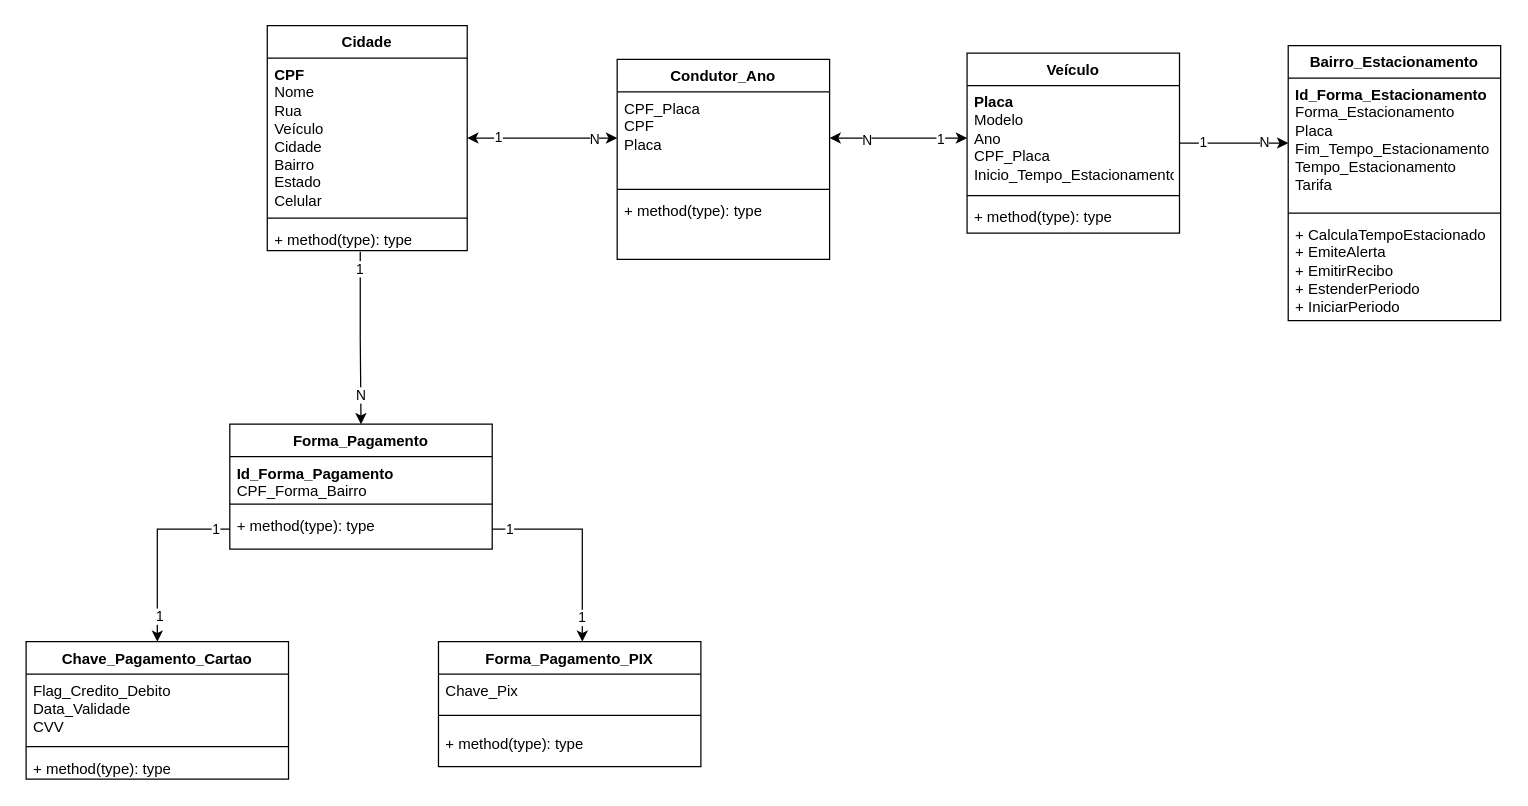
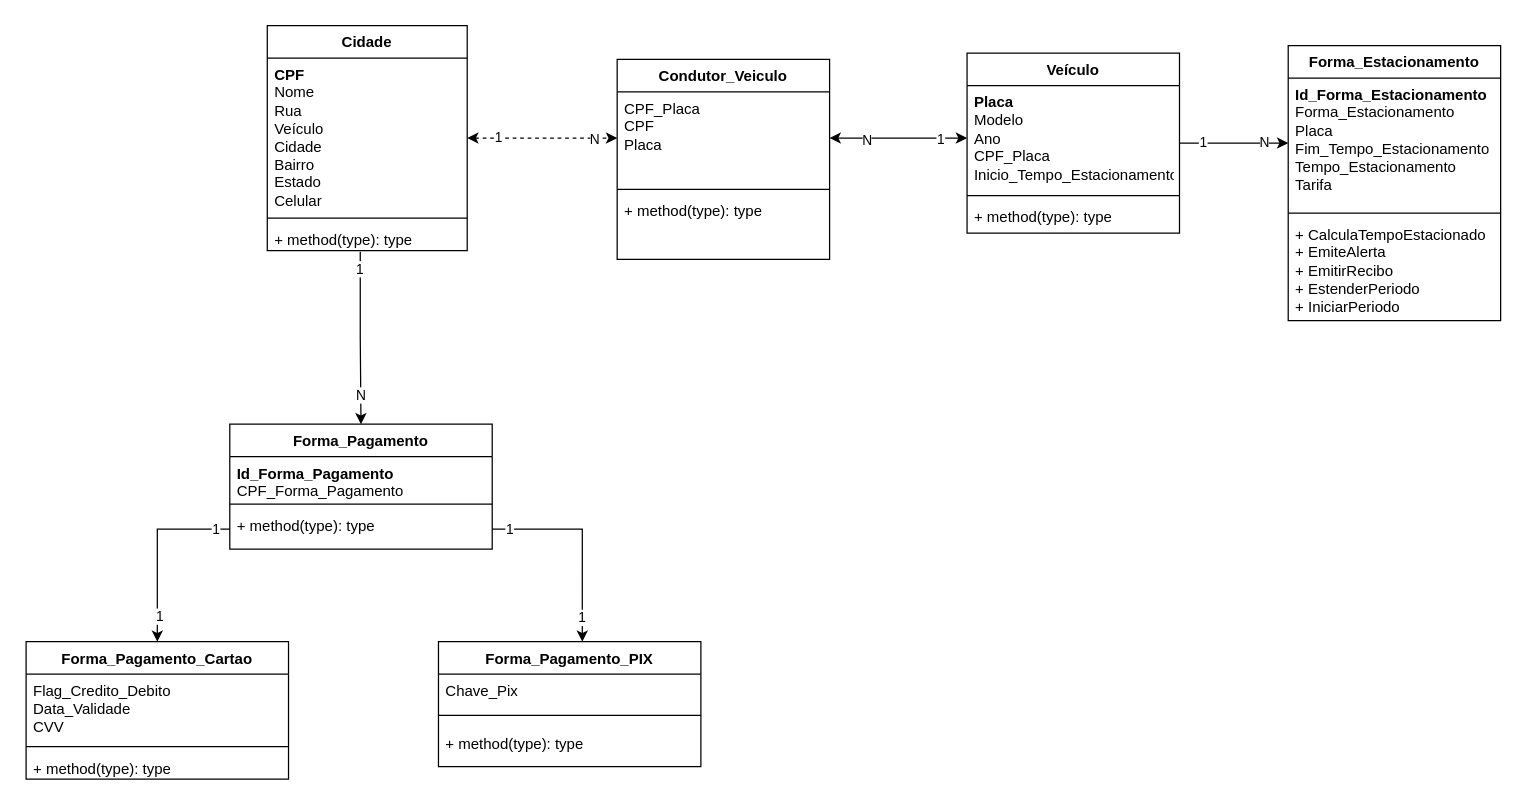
node "Bairro_Estacionamento": label "Bairro_Estacionamento" -> "Forma_Estacionamento"
node "Condutor_Ano": label "Condutor_Ano" -> "Condutor_Veiculo"
edge "Cidade" -- "CPF_Placa CPF Placa": style solid -> dashed
node "Id_Forma_Pagamento CPF_Forma_Bairro": label "Id_Forma_Pagamento CPF_Forma_Bairro" -> "Id_Forma_Pagamento CPF_Forma_Pagamento"
node "Chave_Pagamento_Cartao": label "Chave_Pagamento_Cartao" -> "Forma_Pagamento_Cartao"
